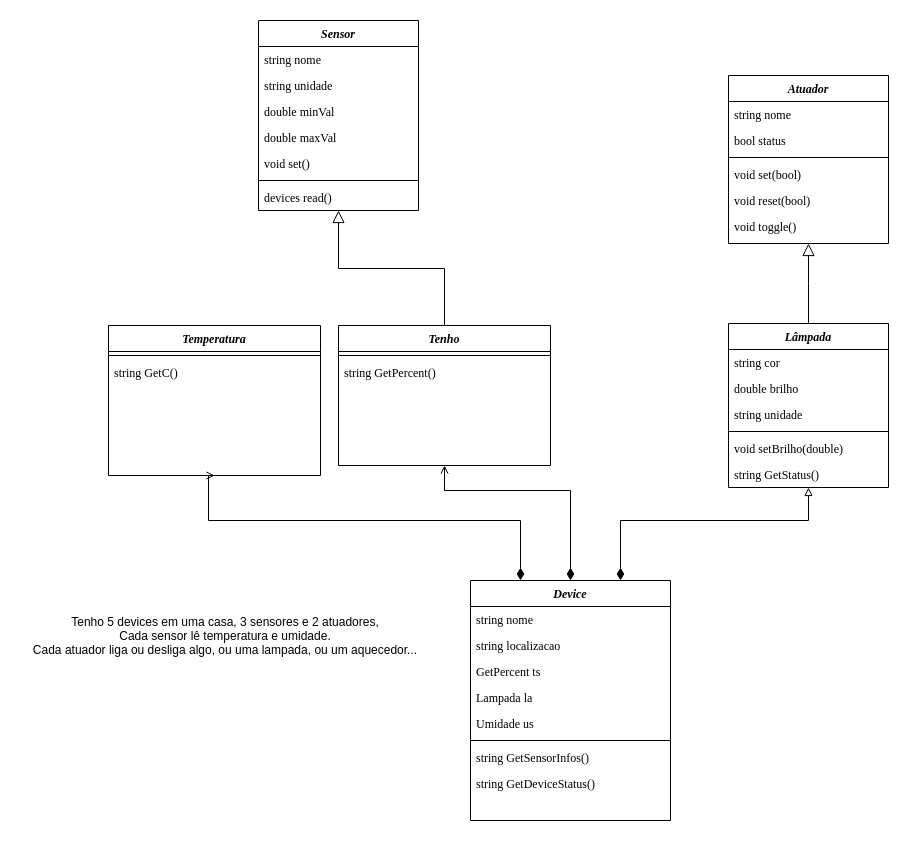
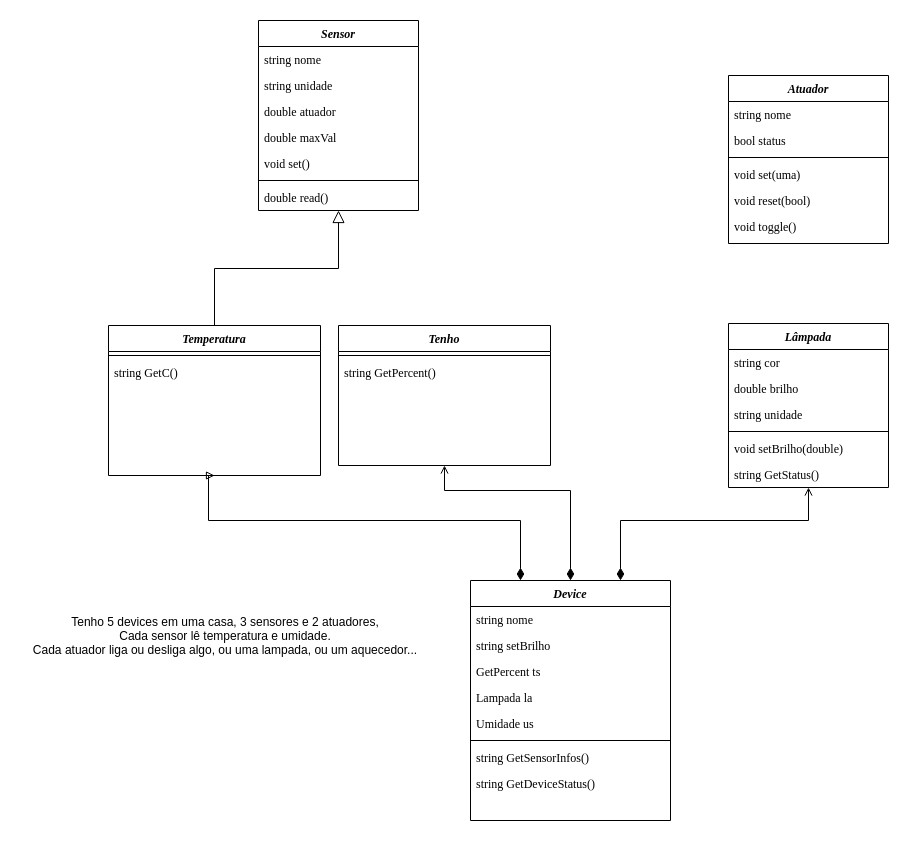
node "double minVal": label "double minVal" -> "double atuador"
node "void set(bool)": label "void set(bool)" -> "void set(uma)"
node "devices read()": label "devices read()" -> "double read()"
edge "Temperatura" -> "Sensor": added
edge "Tenho" -> "Sensor": removed
edge "Lâmpada" -> "Atuador": removed
edge "Temperatura" -- "Device": arrowhead open -> block
edge "Lâmpada" -- "Device": arrowhead block -> open
node "string localizacao": label "string localizacao" -> "string setBrilho"
